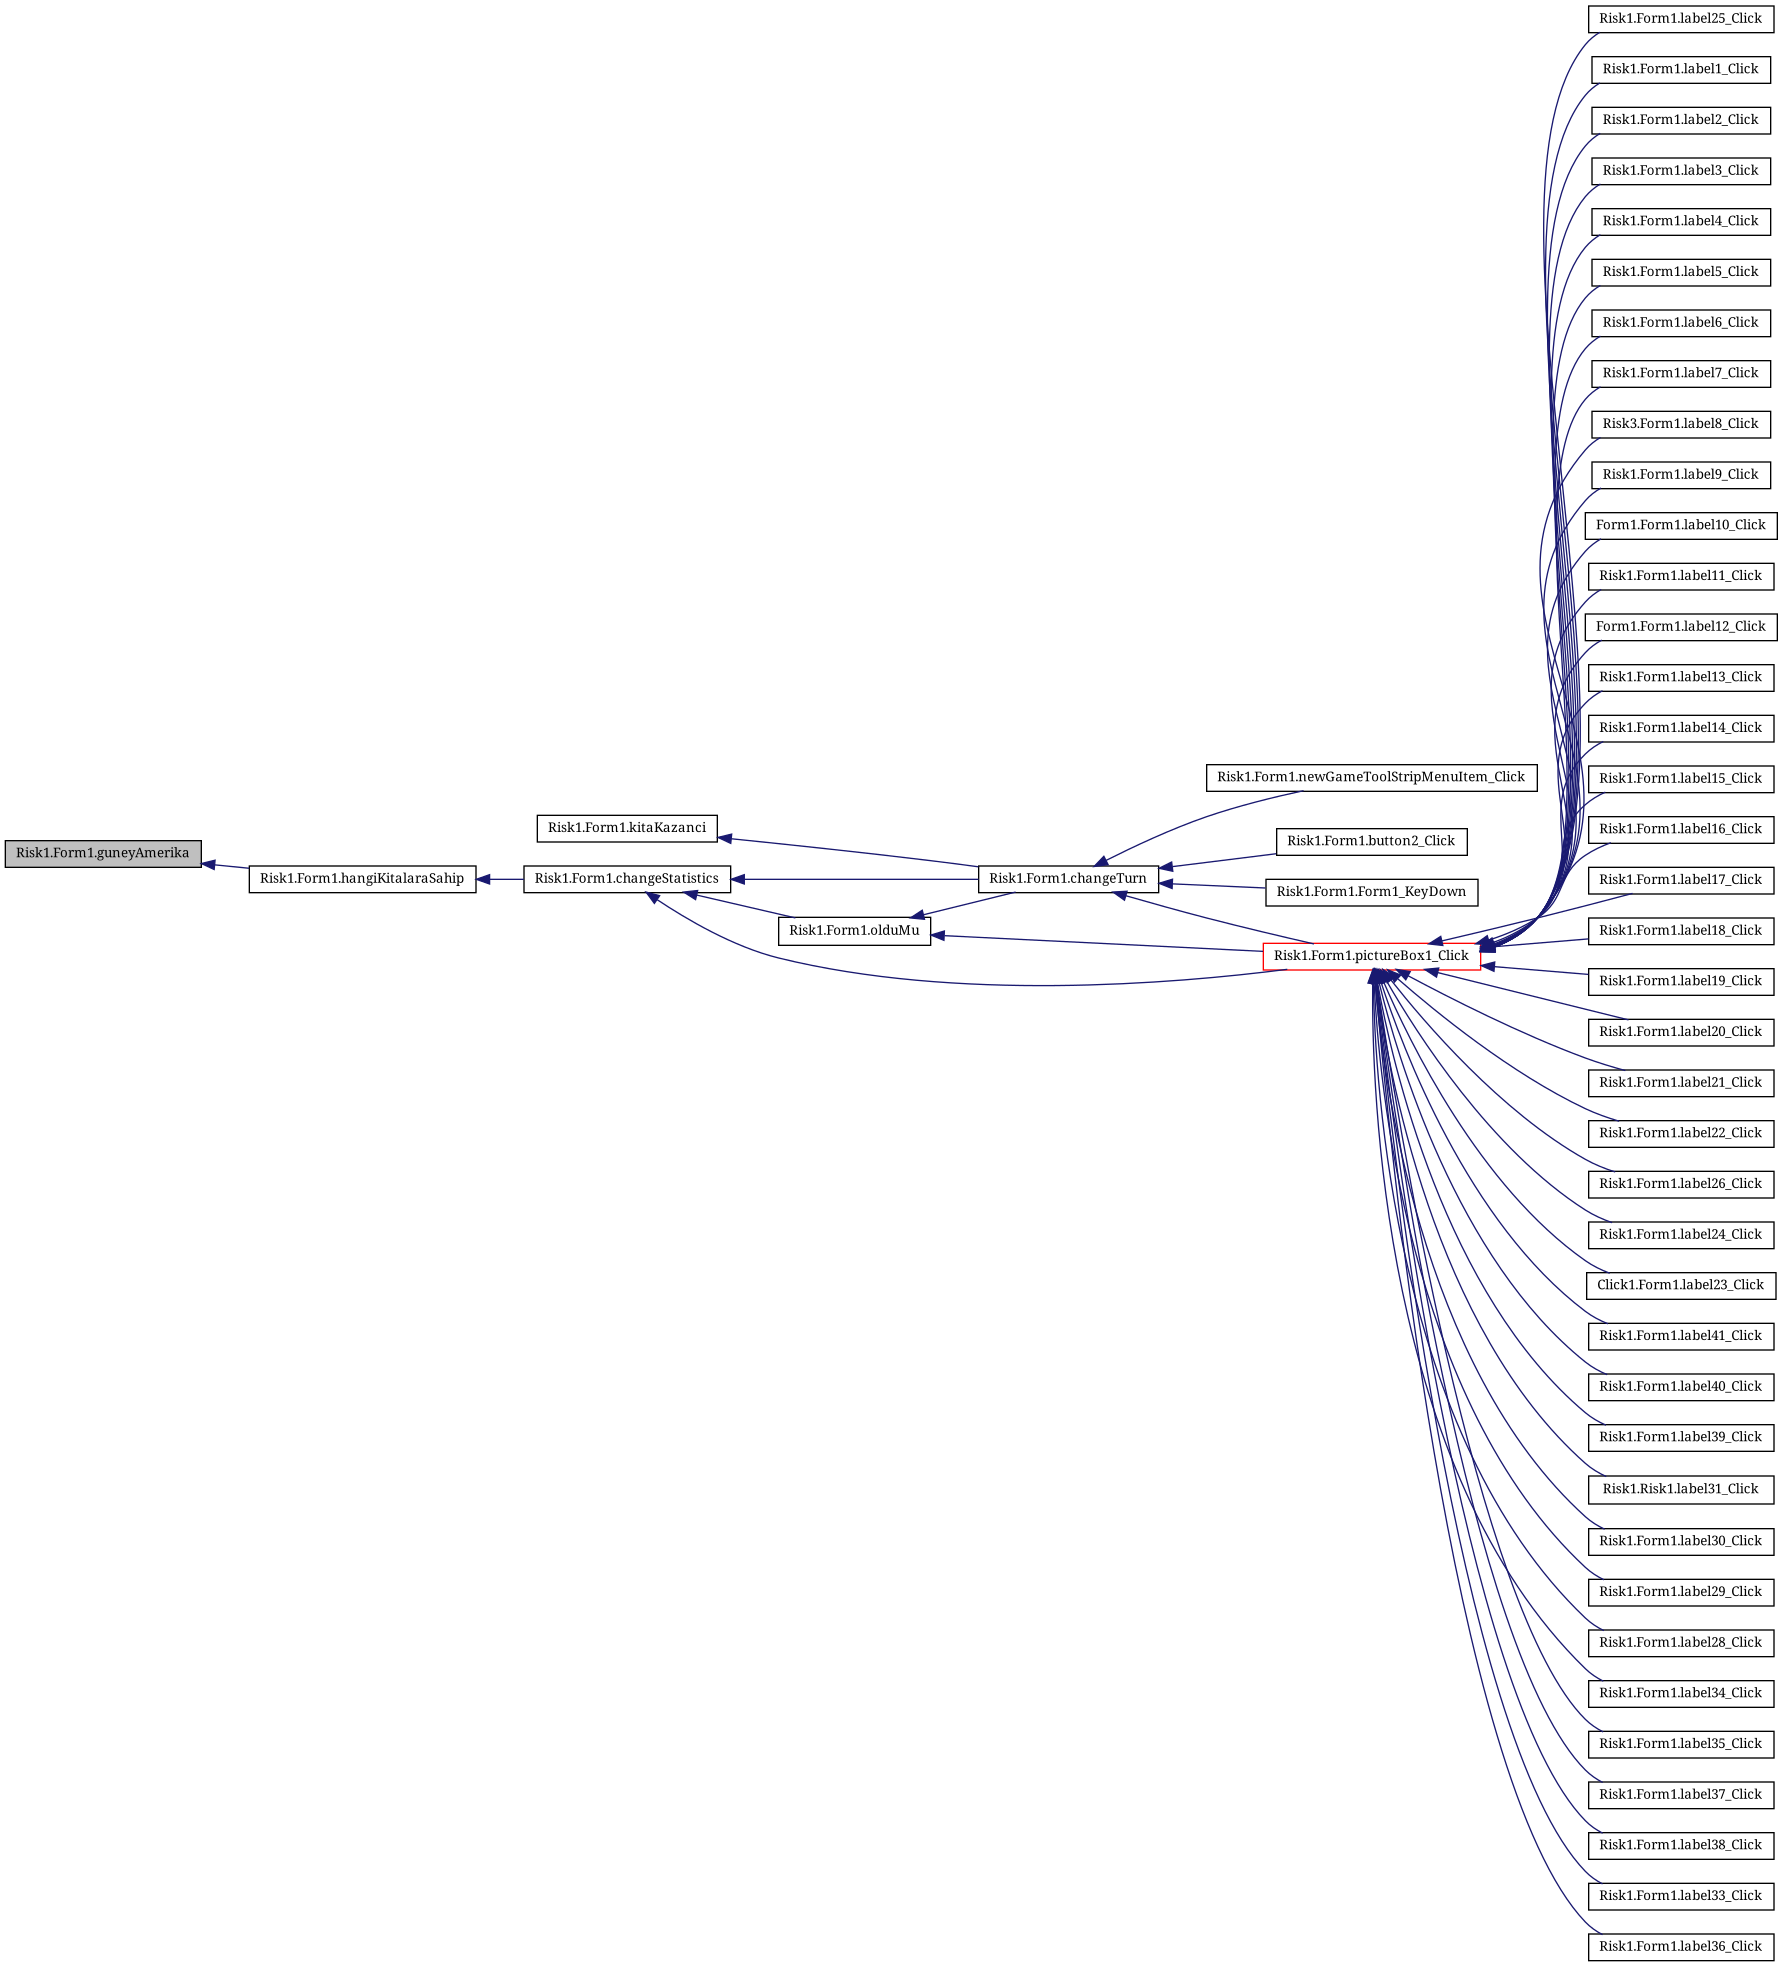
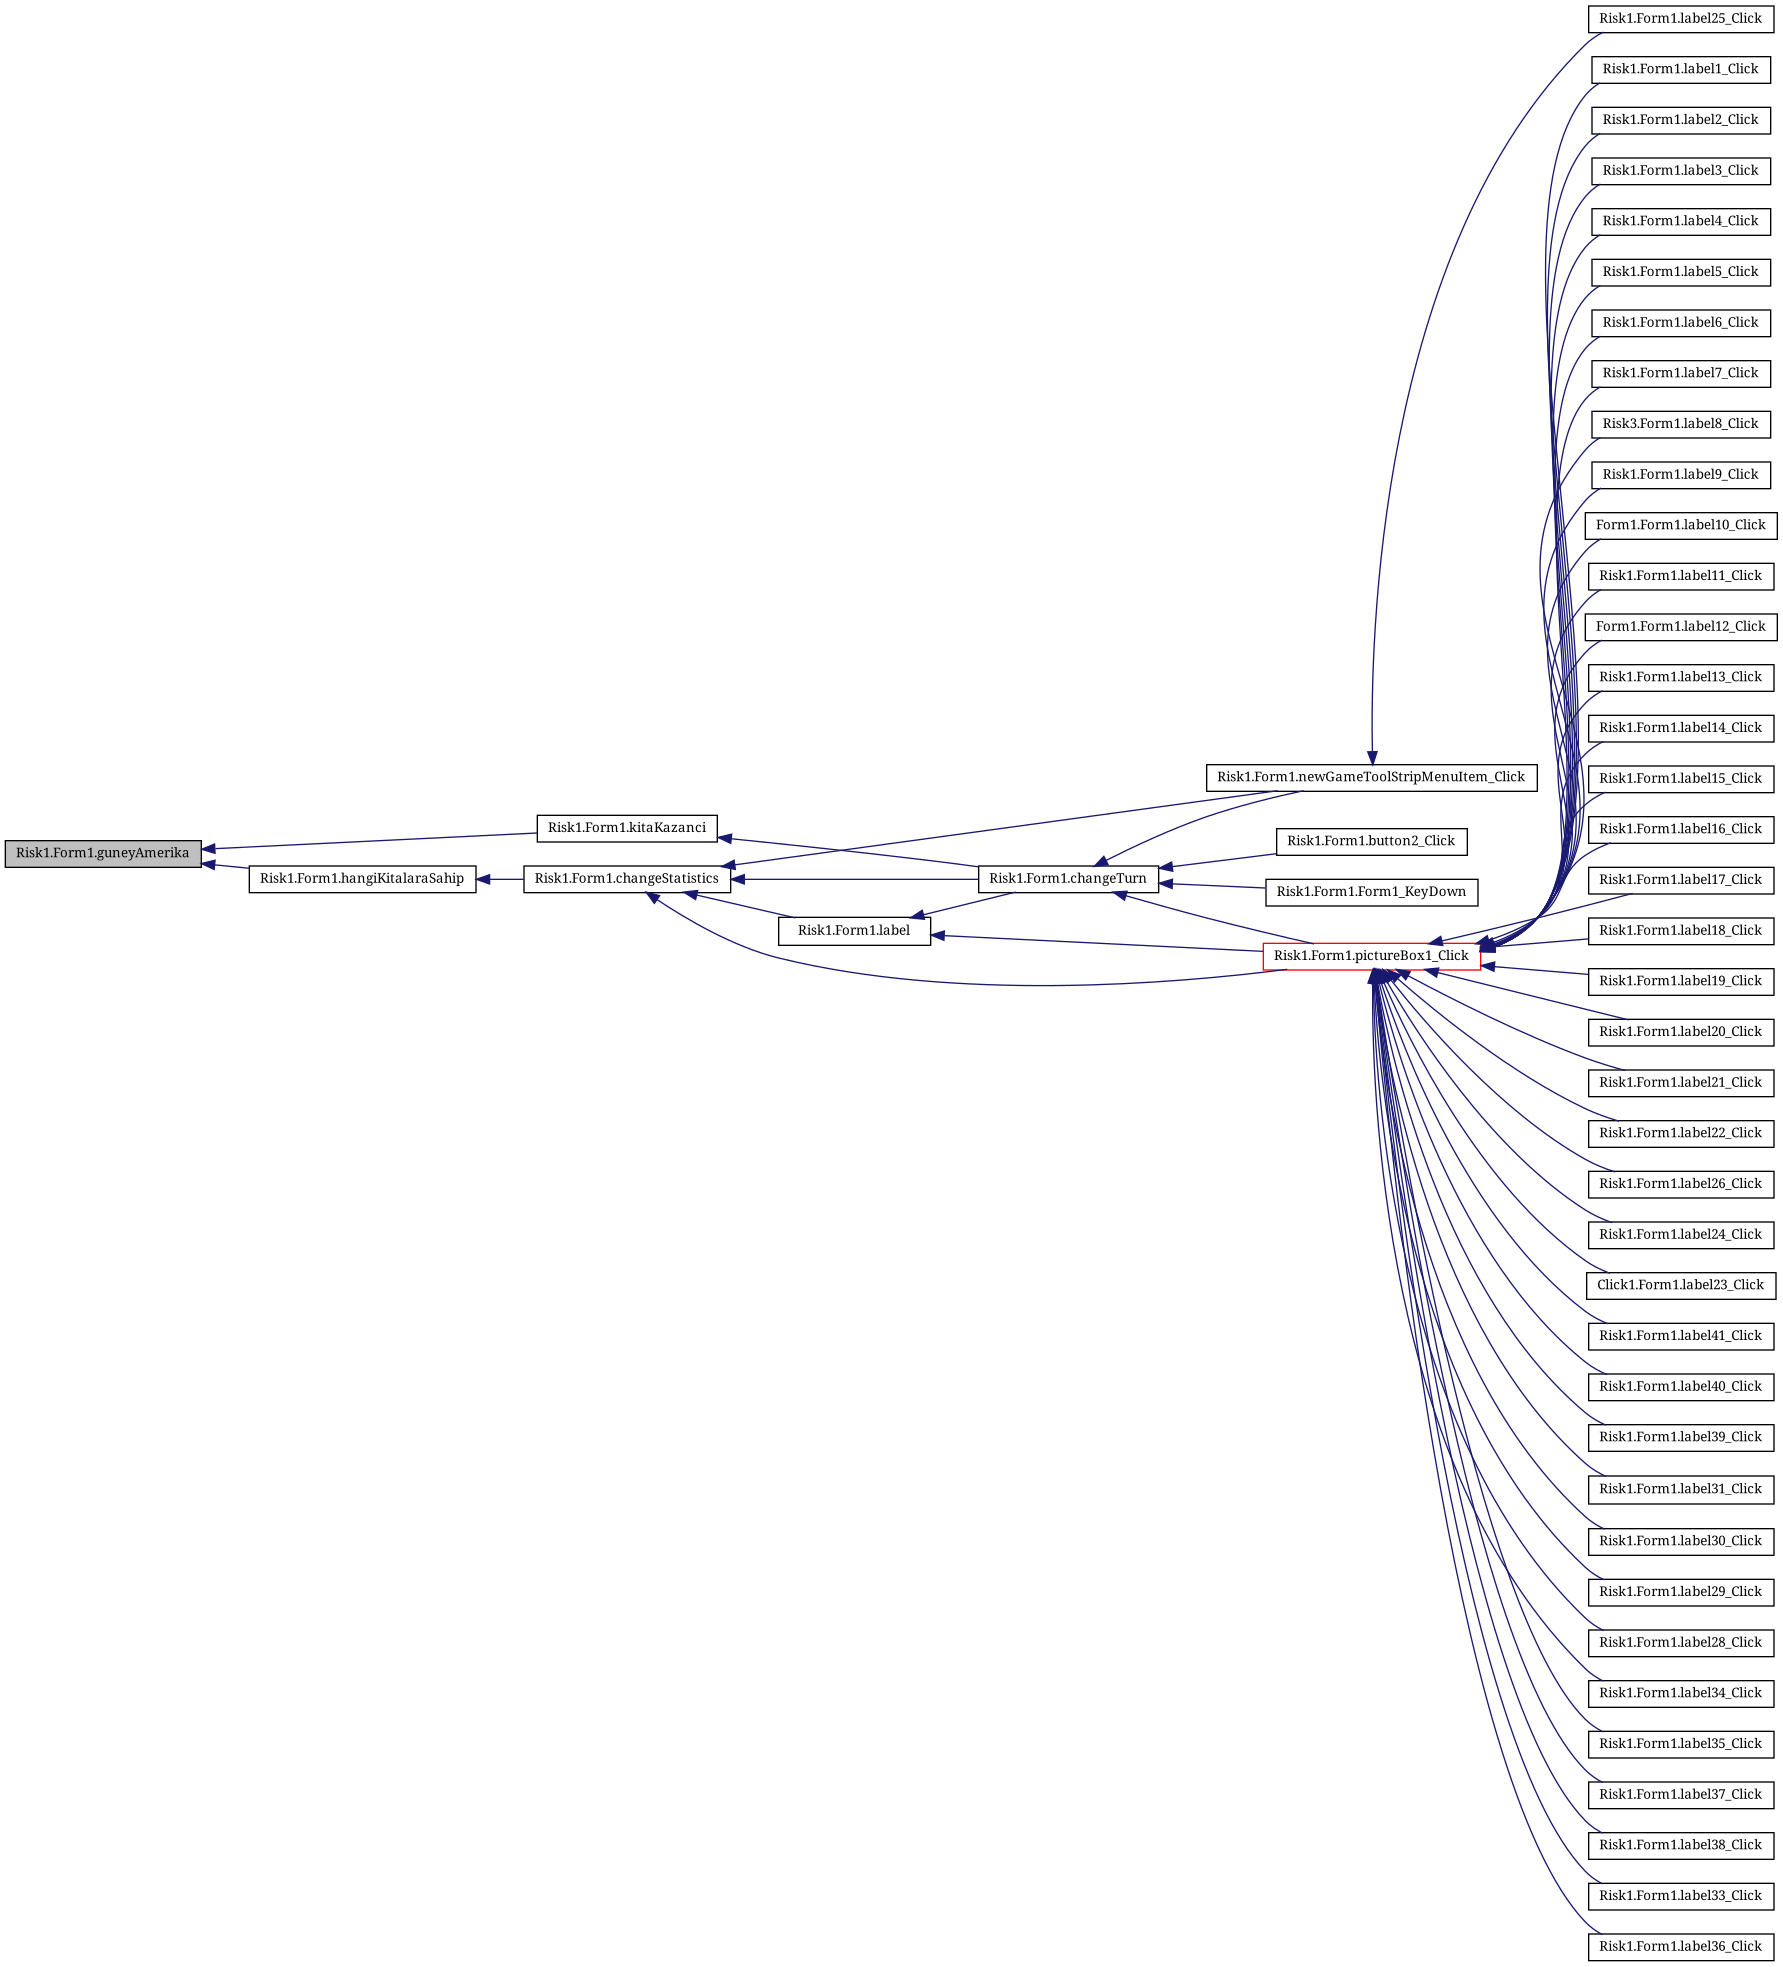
edge "Risk1.Form1.label25_Click" -> "Risk1.Form1.pictureBox1_Click": now "Risk1.Form1.label25_Click" -> "Risk1.Form1.newGameToolStripMenuItem_Click"
edge "Risk1.Form1.newGameToolStripMenuItem_Click" -> "Risk1.Form1.changeStatistics": added
edge "Risk1.Form1.kitaKazanci" -> "Risk1.Form1.guneyAmerika": added
node "Risk1.Form1.olduMu": label "Risk1.Form1.olduMu" -> "Risk1.Form1.label"
node "Risk1.Risk1.label31_Click": label "Risk1.Risk1.label31_Click" -> "Risk1.Form1.label31_Click"
